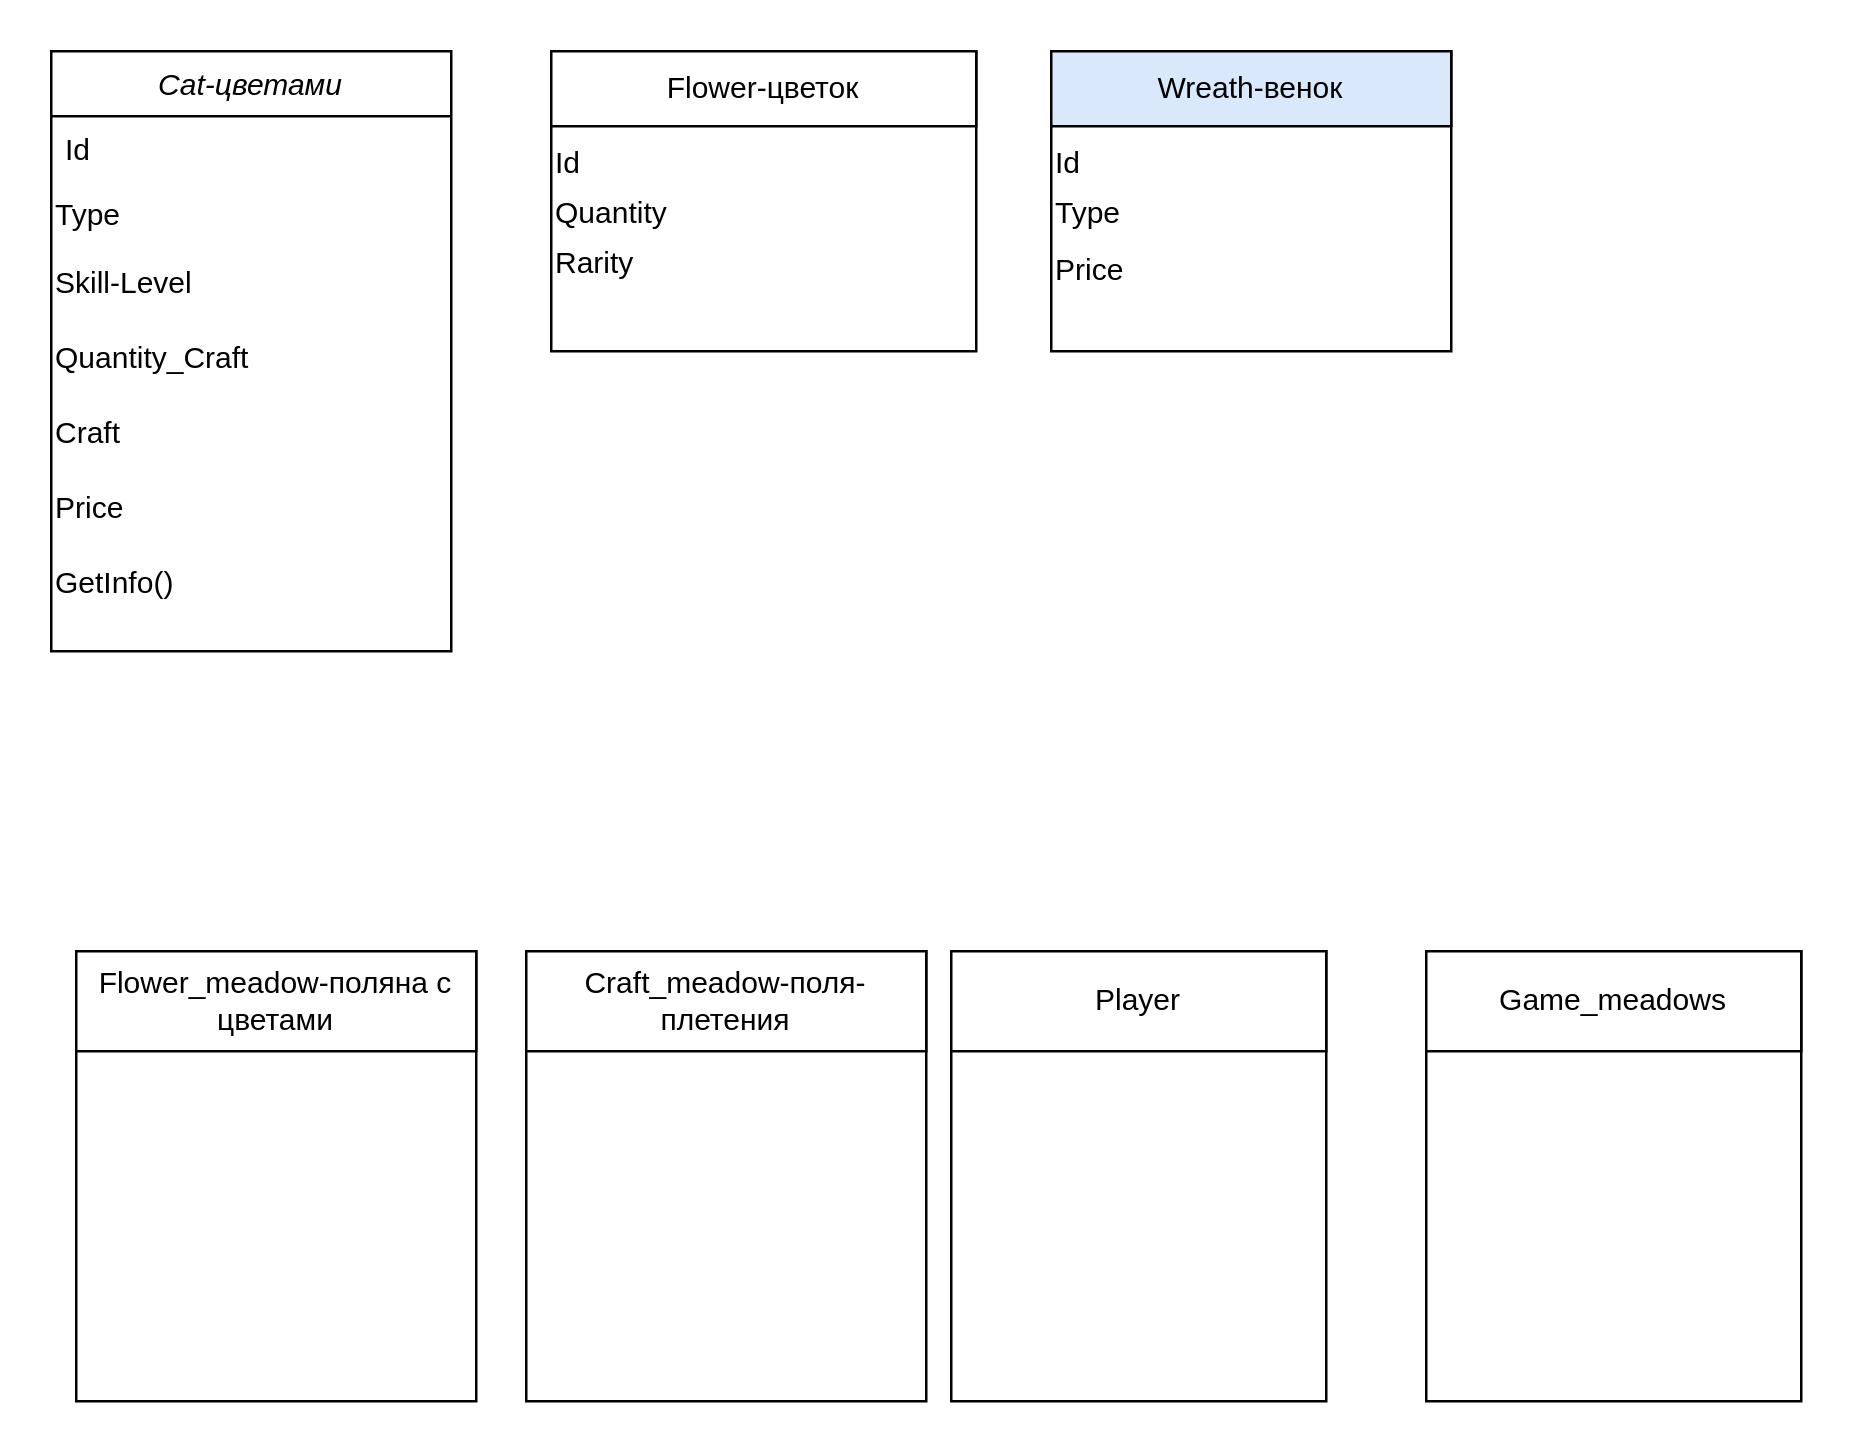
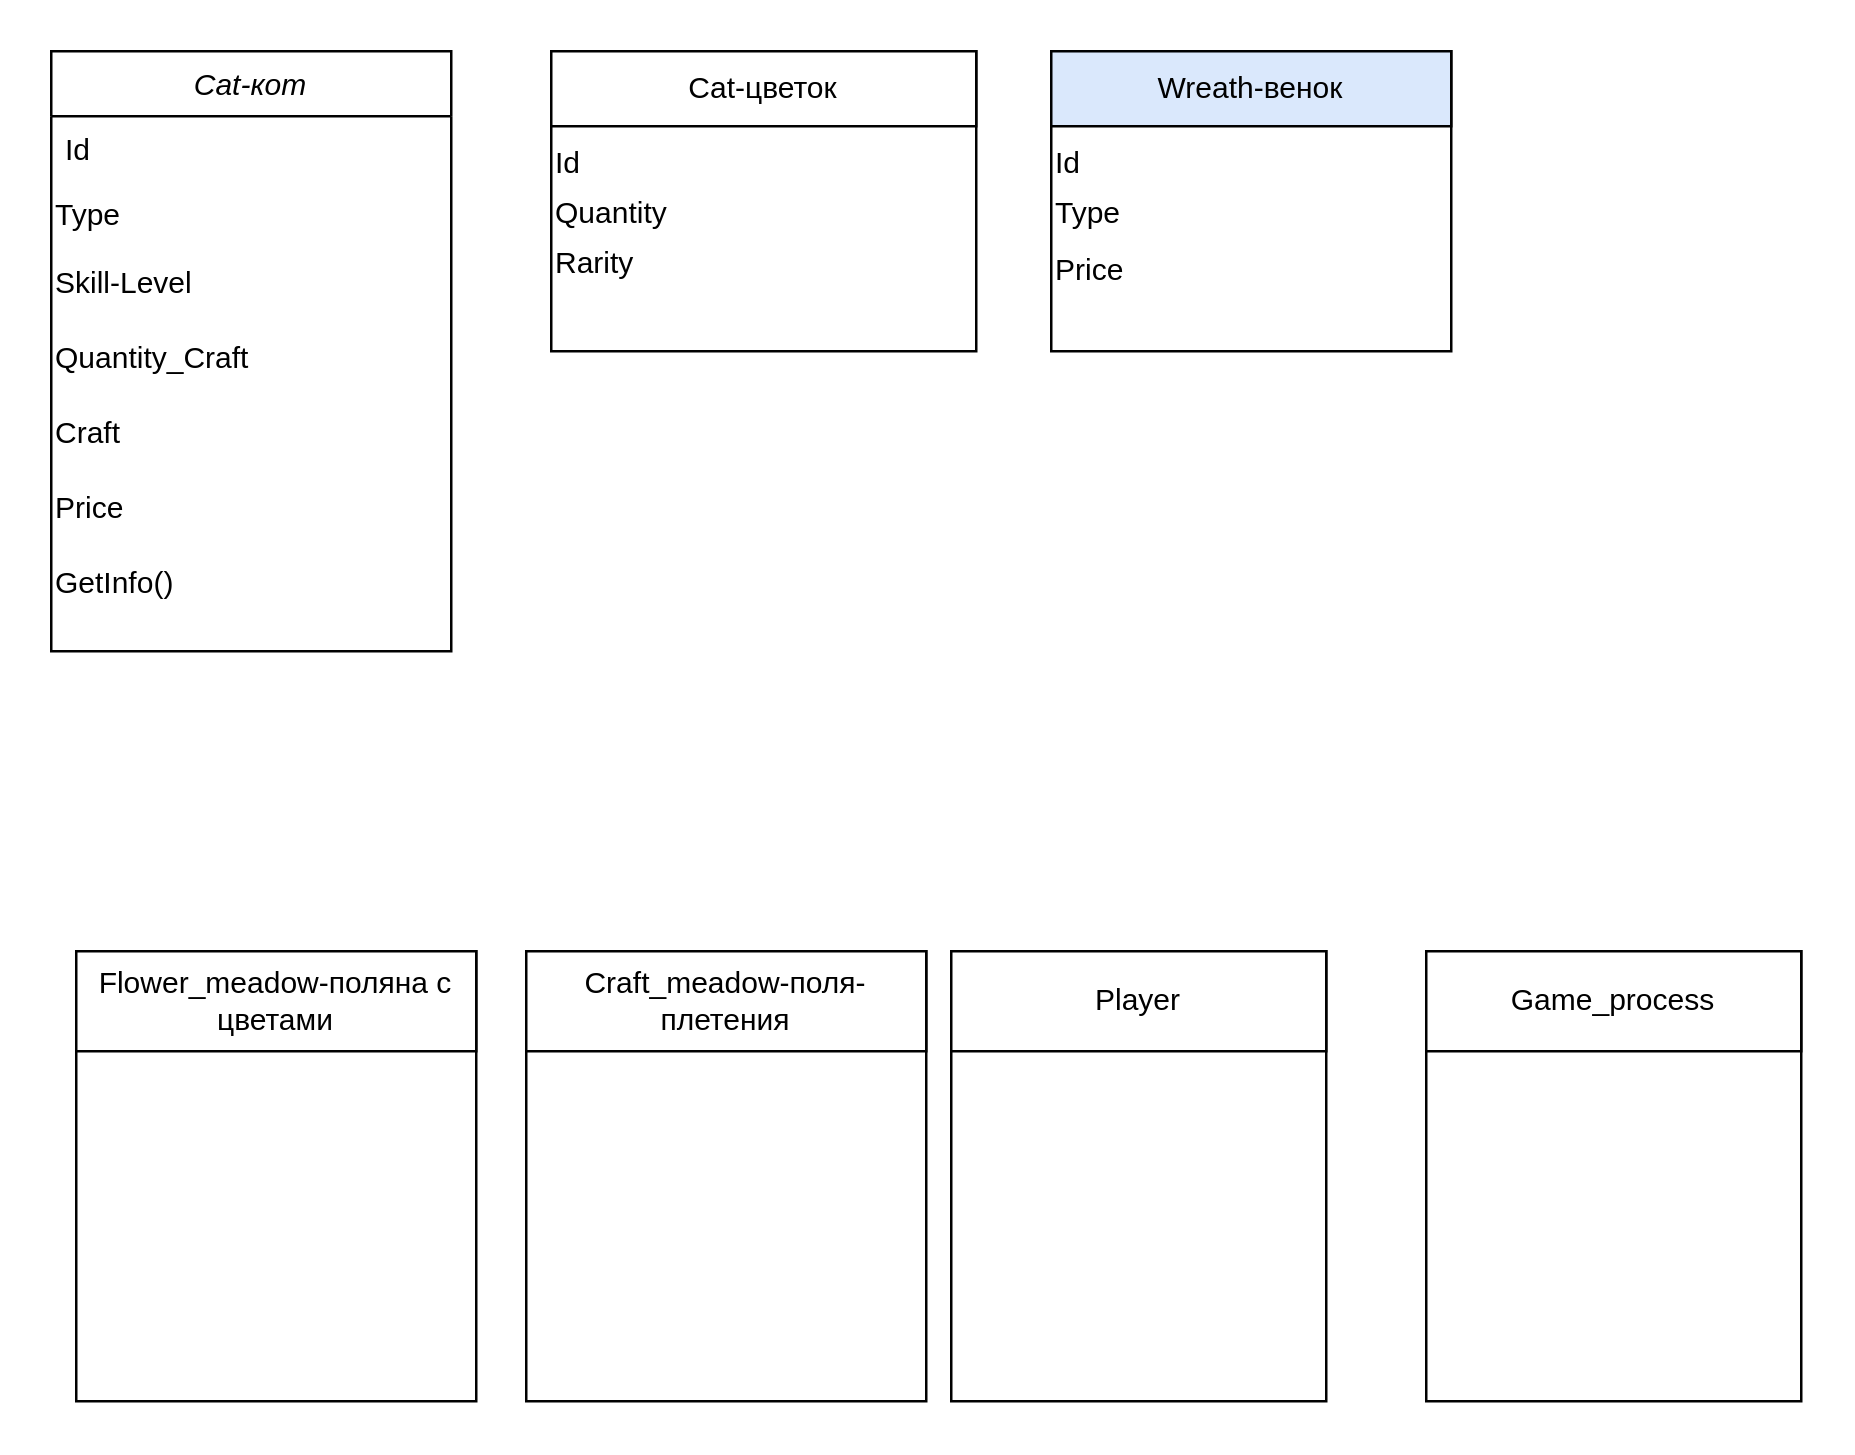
node "Cat-цветами": label "Cat-цветами" -> "Cat-кот"
node "Flower-цветок": label "Flower-цветок" -> "Cat-цветок"
node "Game_meadows": label "Game_meadows" -> "Game_process"
